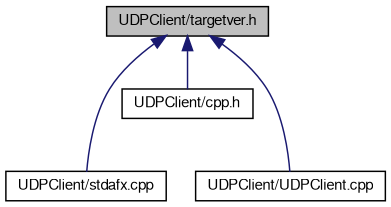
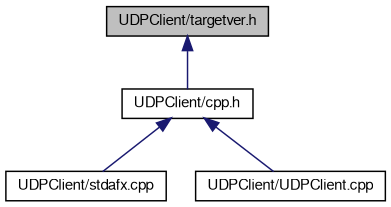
edge "UDPClient/stdafx.cpp" -> "UDPClient/targetver.h": now "UDPClient/stdafx.cpp" -> "UDPClient/cpp.h"
edge "UDPClient/UDPClient.cpp" -> "UDPClient/targetver.h": now "UDPClient/UDPClient.cpp" -> "UDPClient/cpp.h"
